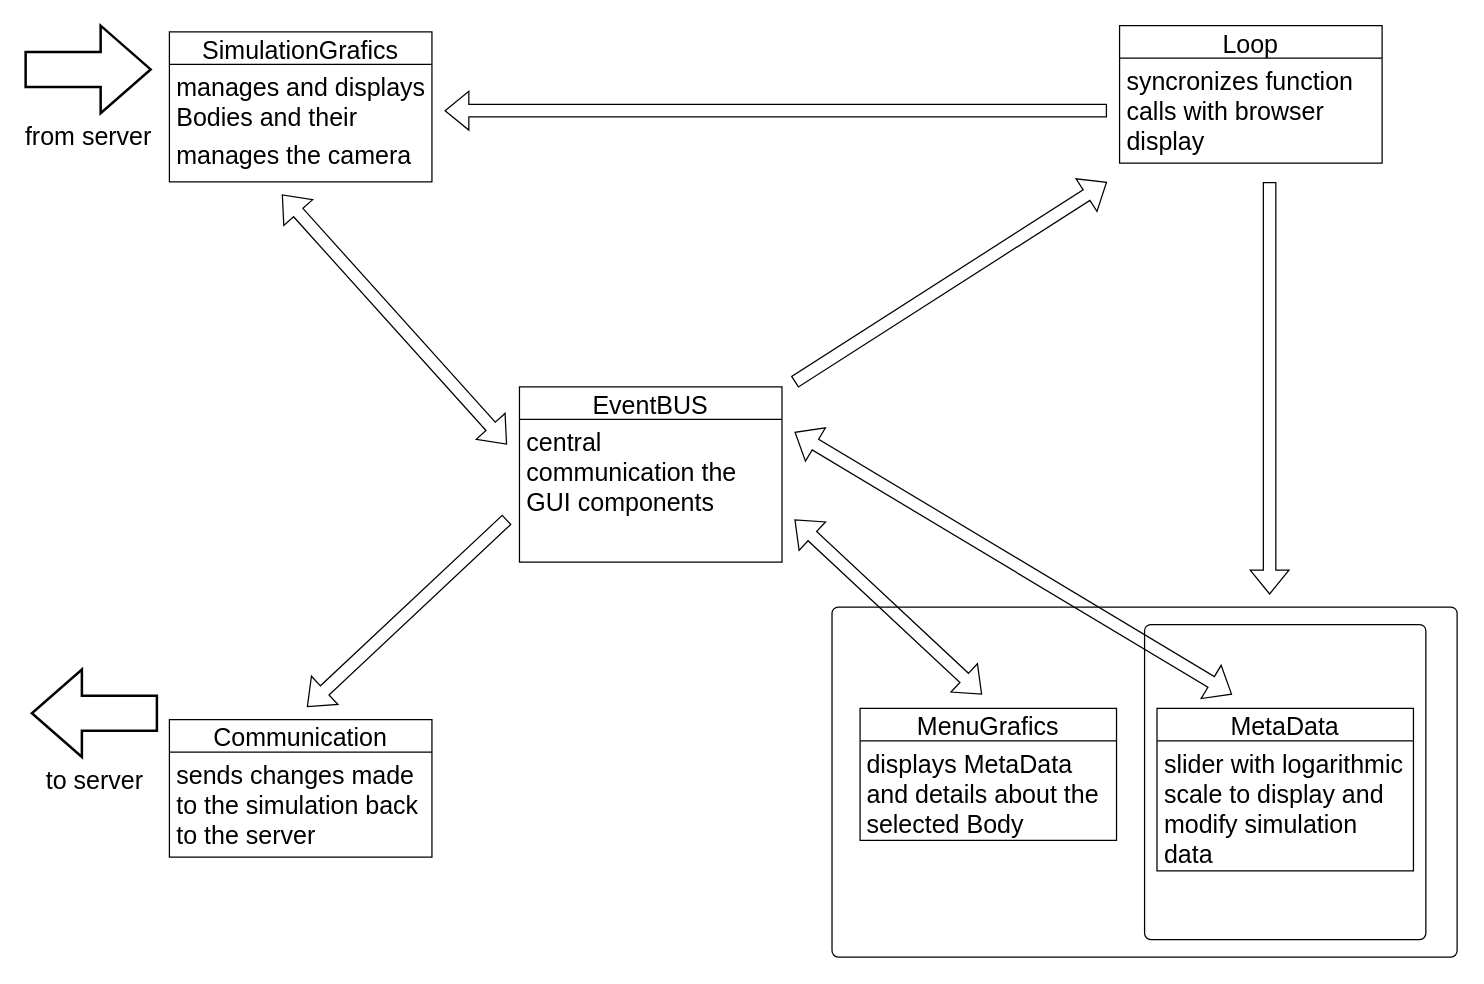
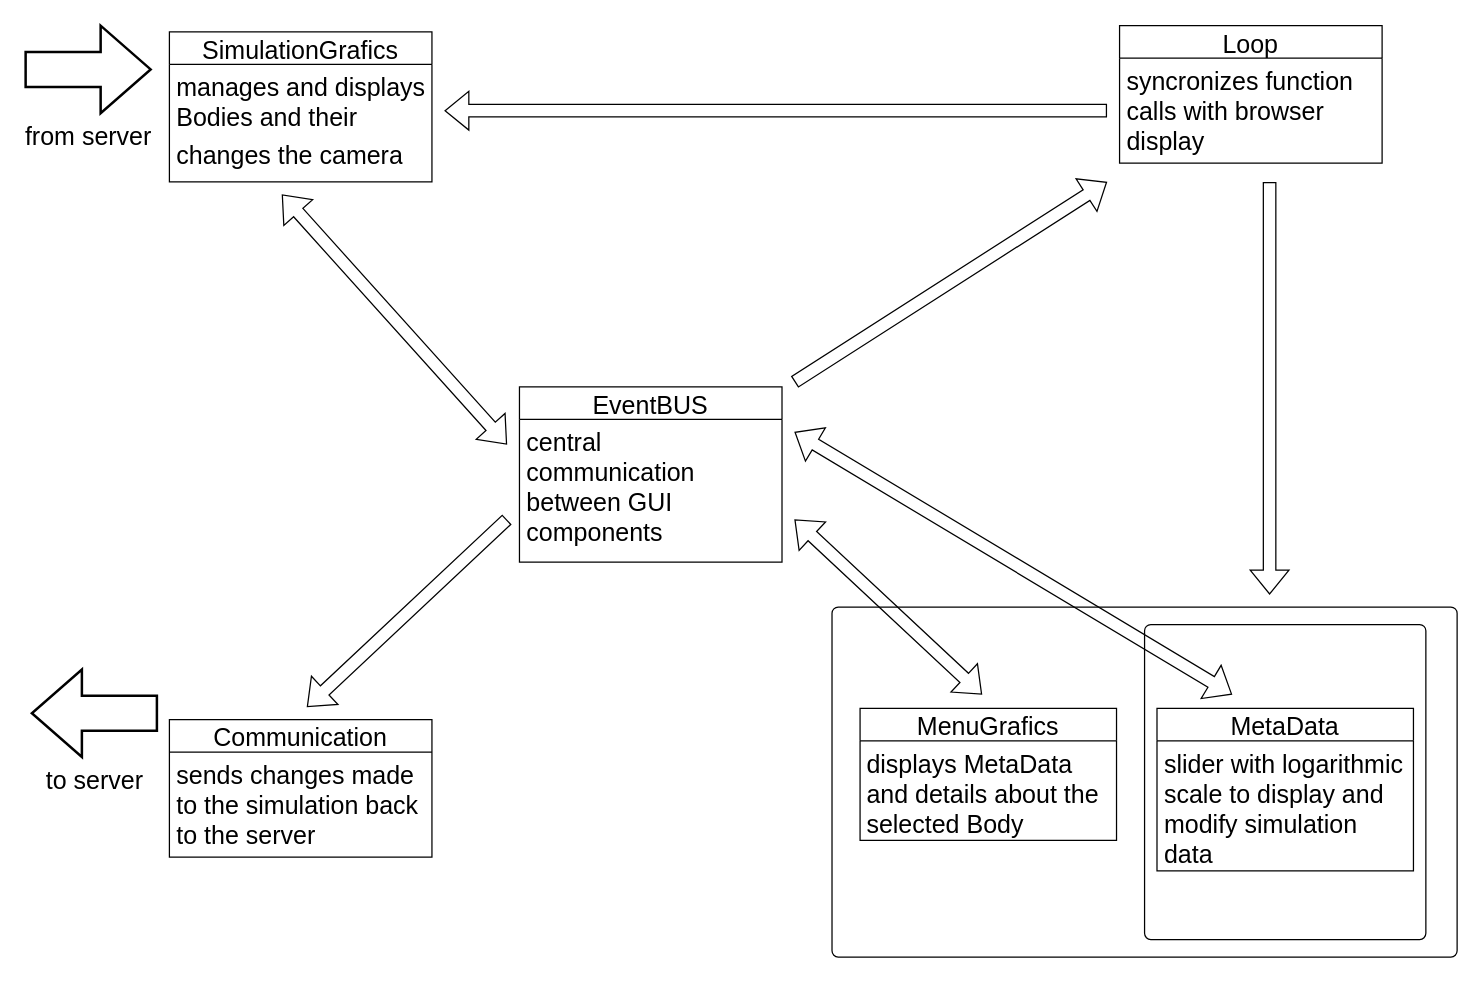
node "manages the camera": label "manages the camera" -> "changes the camera"
node "central communication the GUI components": label "central communication the GUI components" -> "central communication between GUI components"
